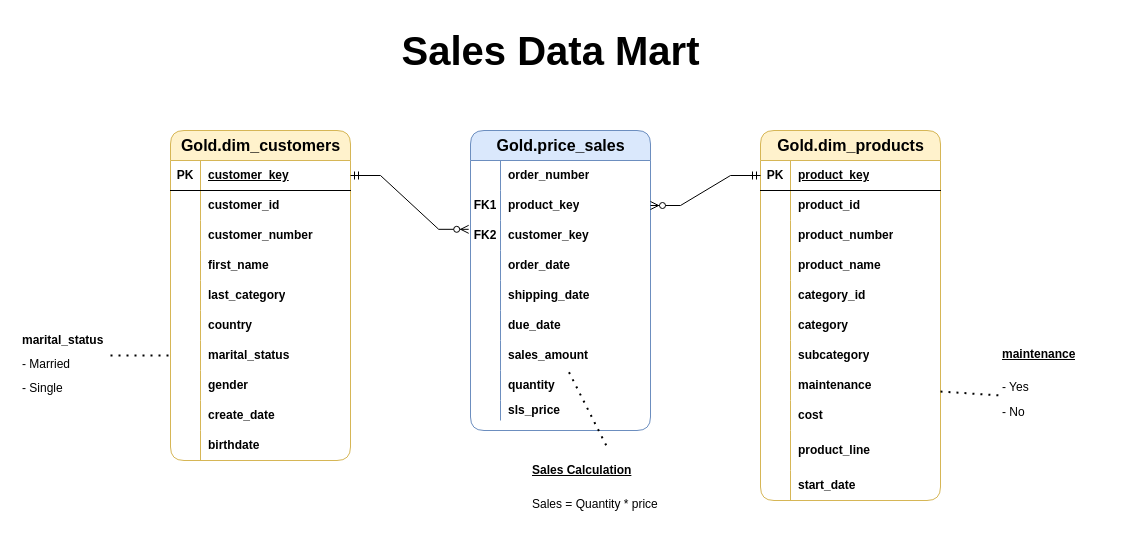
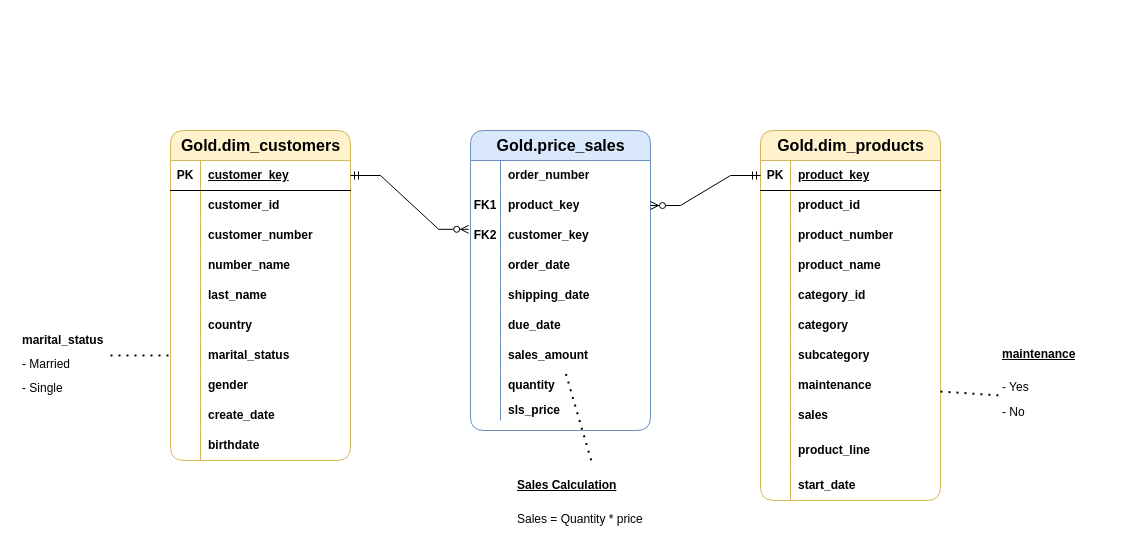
node "Sales Data Mart": removed
node "first_name": label "first_name" -> "number_name"
node "last_category": label "last_category" -> "last_name"
node "cost": label "cost" -> "sales"
node "Sales Calculation Sales = Quantity * price": moved (596, 491) -> (581, 506)
